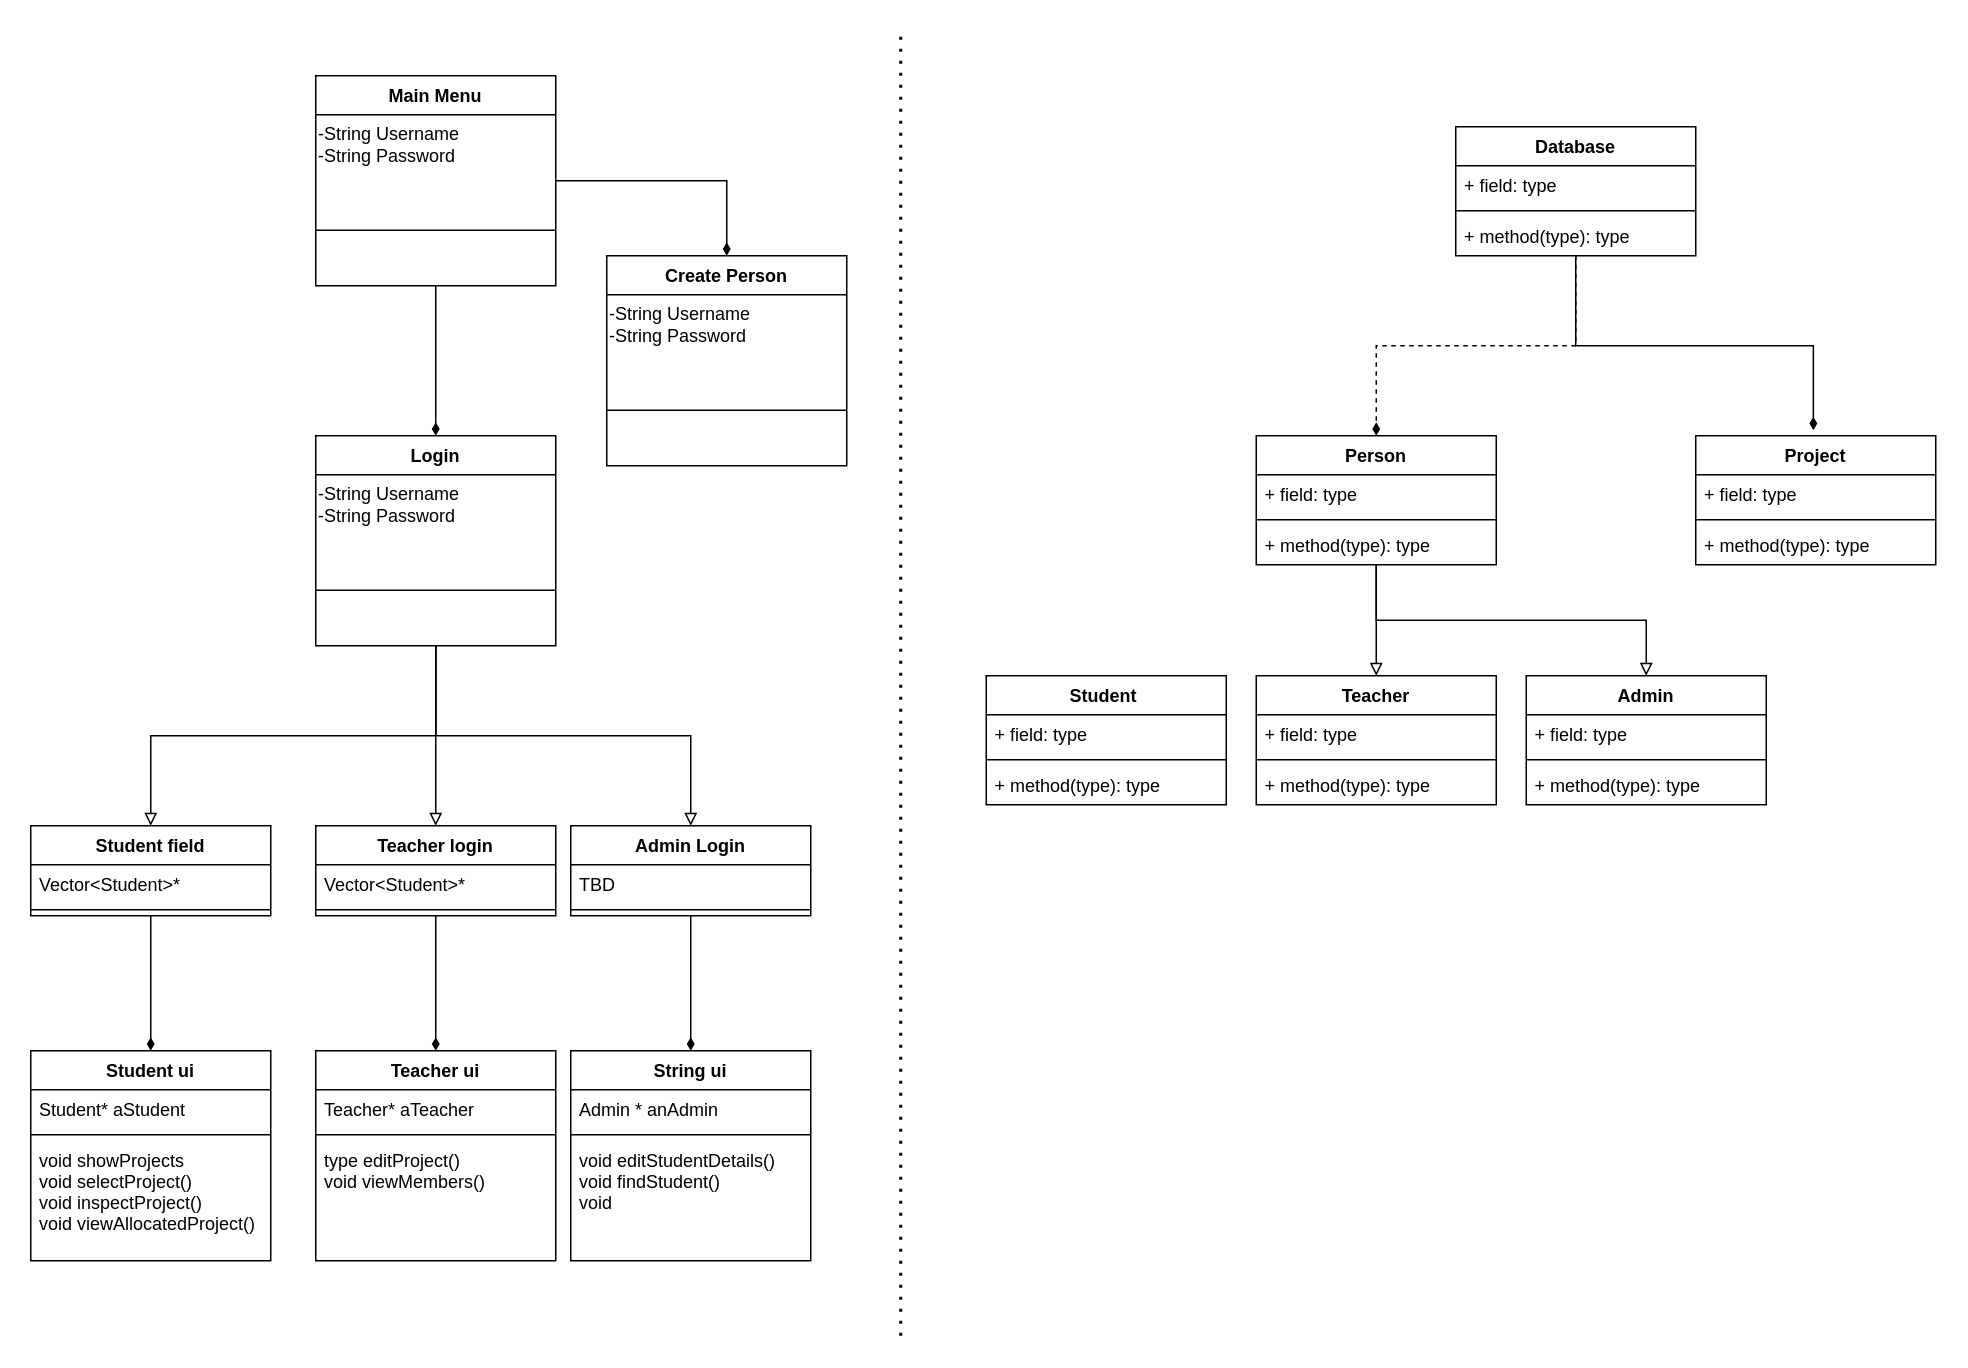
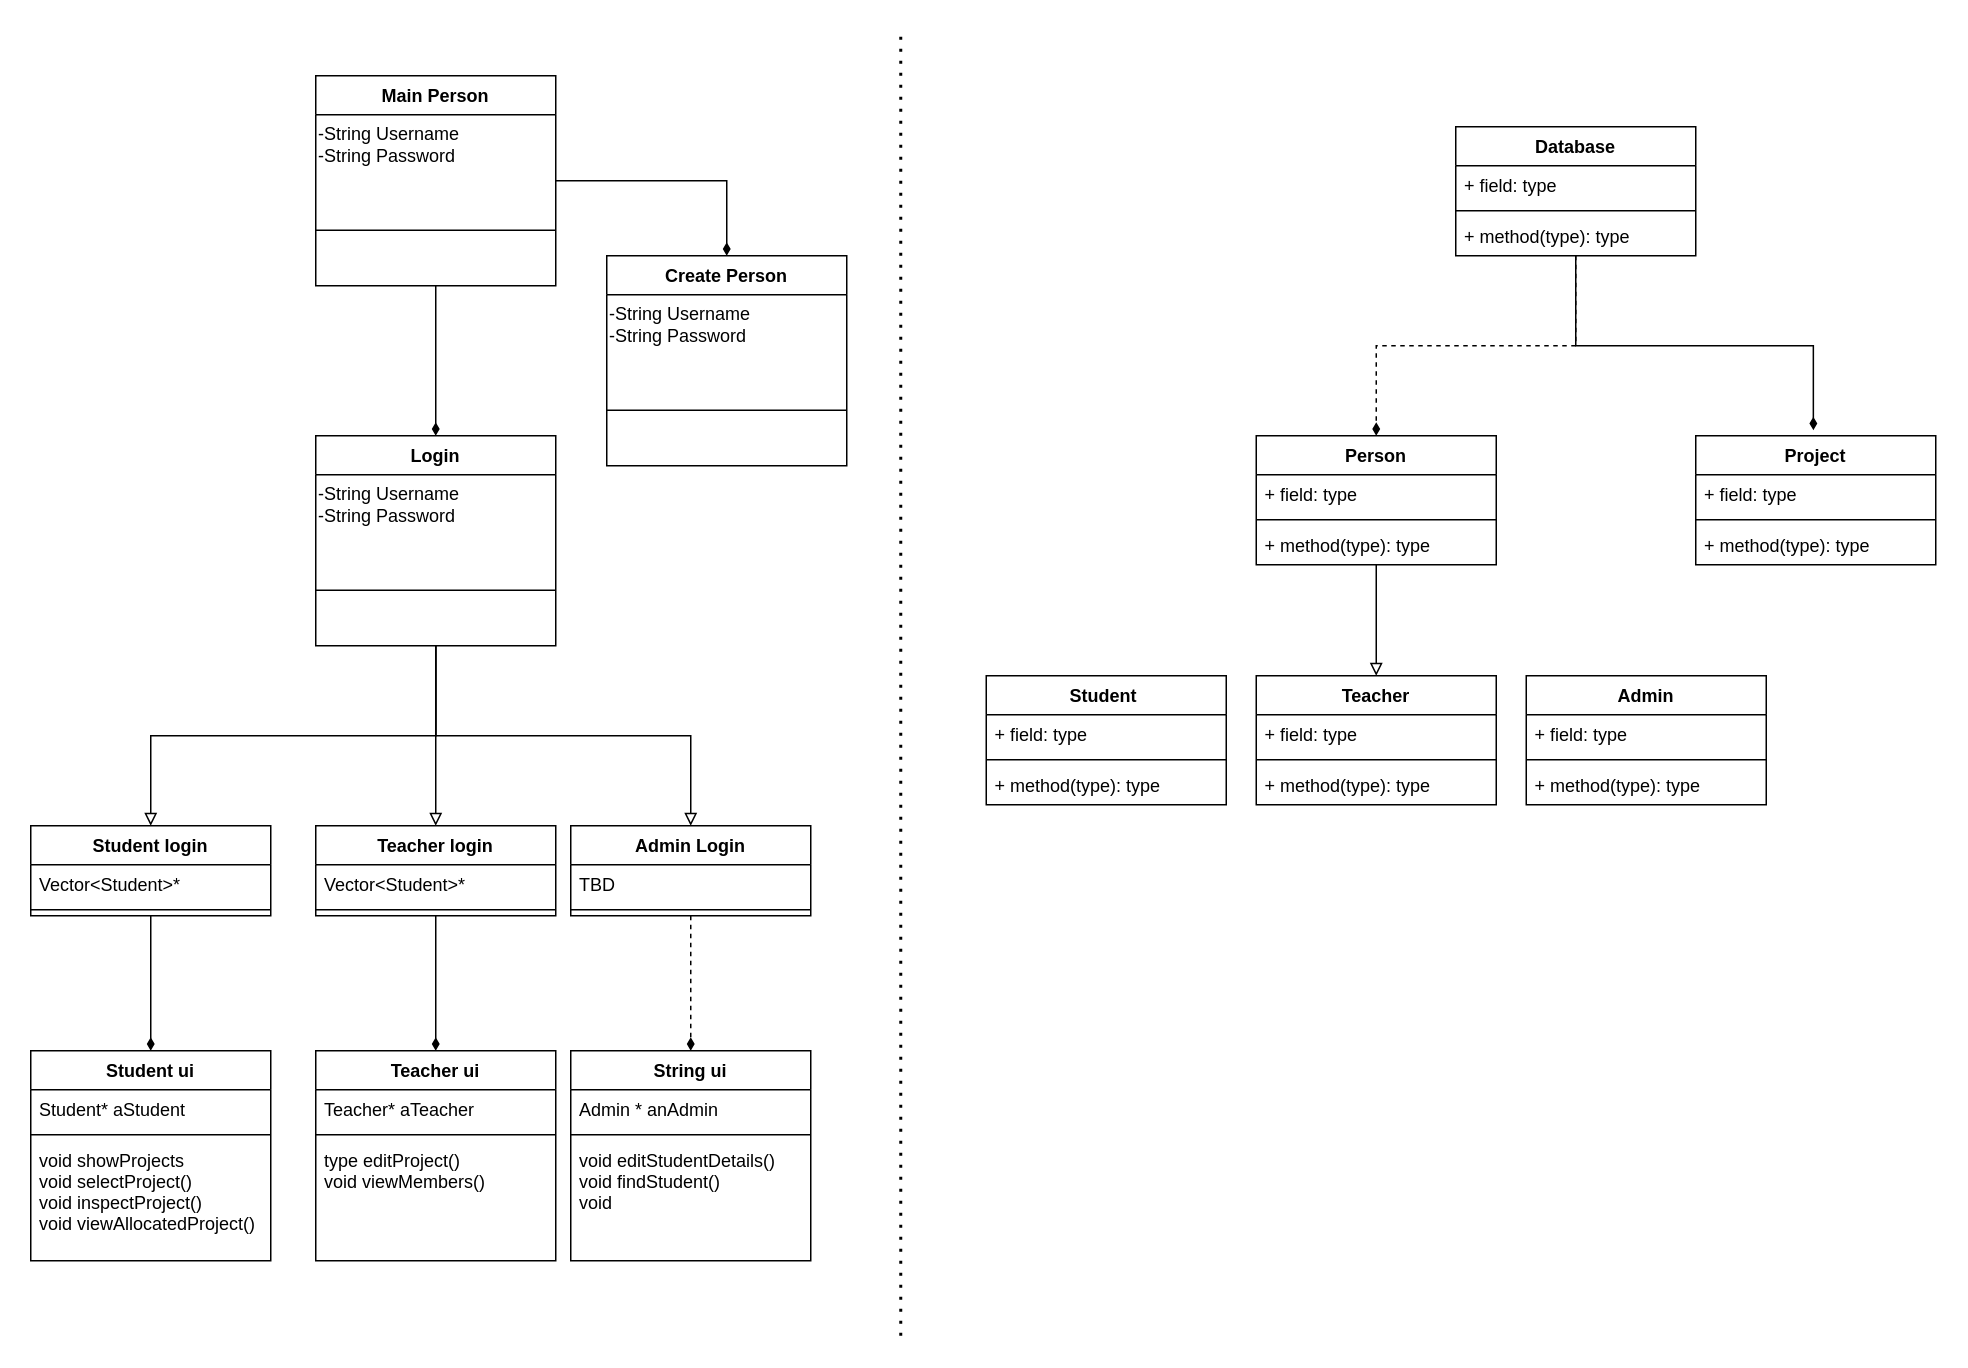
node "Main Menu": label "Main Menu" -> "Main Person"
edge "Person" -> "Admin": removed
node "Student field": label "Student field" -> "Student login"
edge "Admin Login" -> "String ui": style solid -> dashed
